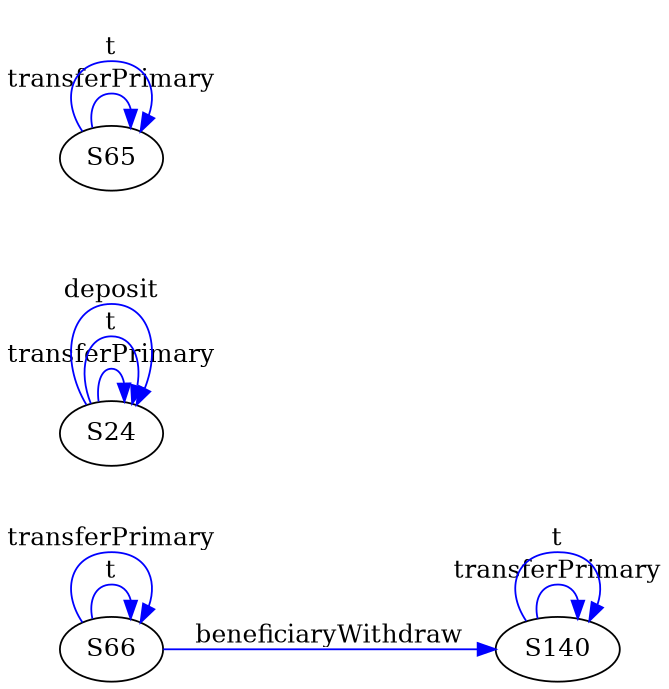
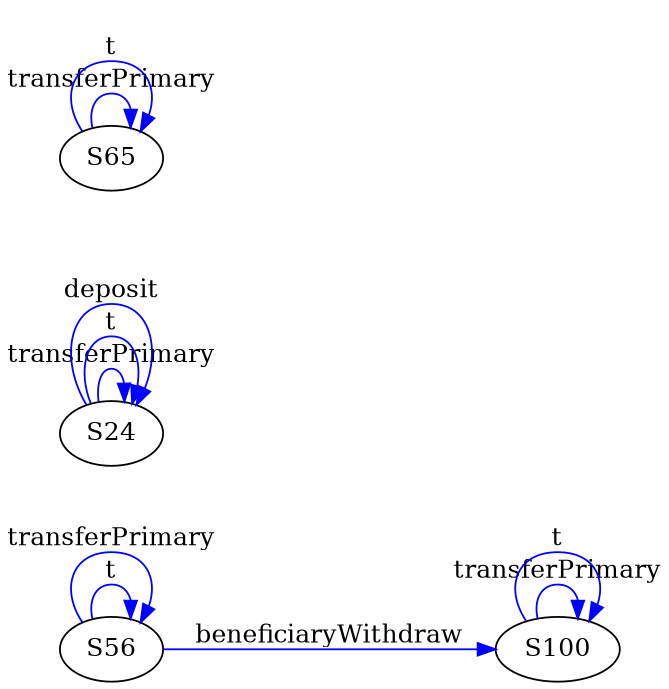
node "S66": label "S66" -> "S56"
node "S140": label "S140" -> "S100"
